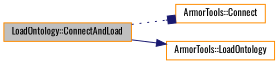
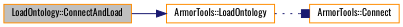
edge "LoadOntology::ConnectAndLoad" -> "ArmorTools::Connect": now "ArmorTools::LoadOntology" -> "ArmorTools::Connect"
